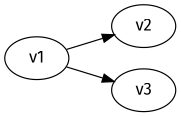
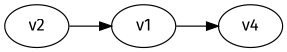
edge "v1" -> "v2": reversed
node "v3": label "v3" -> "v4"
